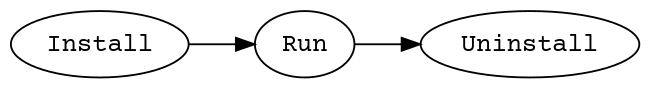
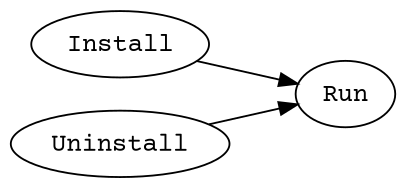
edge "Run" -> "Uninstall": reversed
